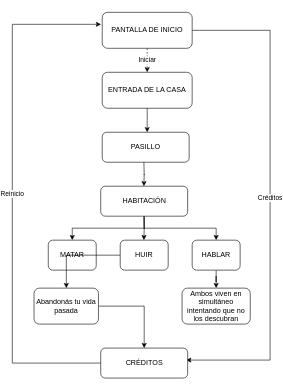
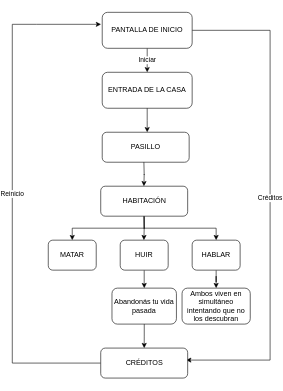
edge "PANTALLA DE INICIO" -> "ENTRADA DE LA CASA": style dashed -> solid
node "Abandonás tu vida pasada": moved (66, 306) -> (144, 306)
